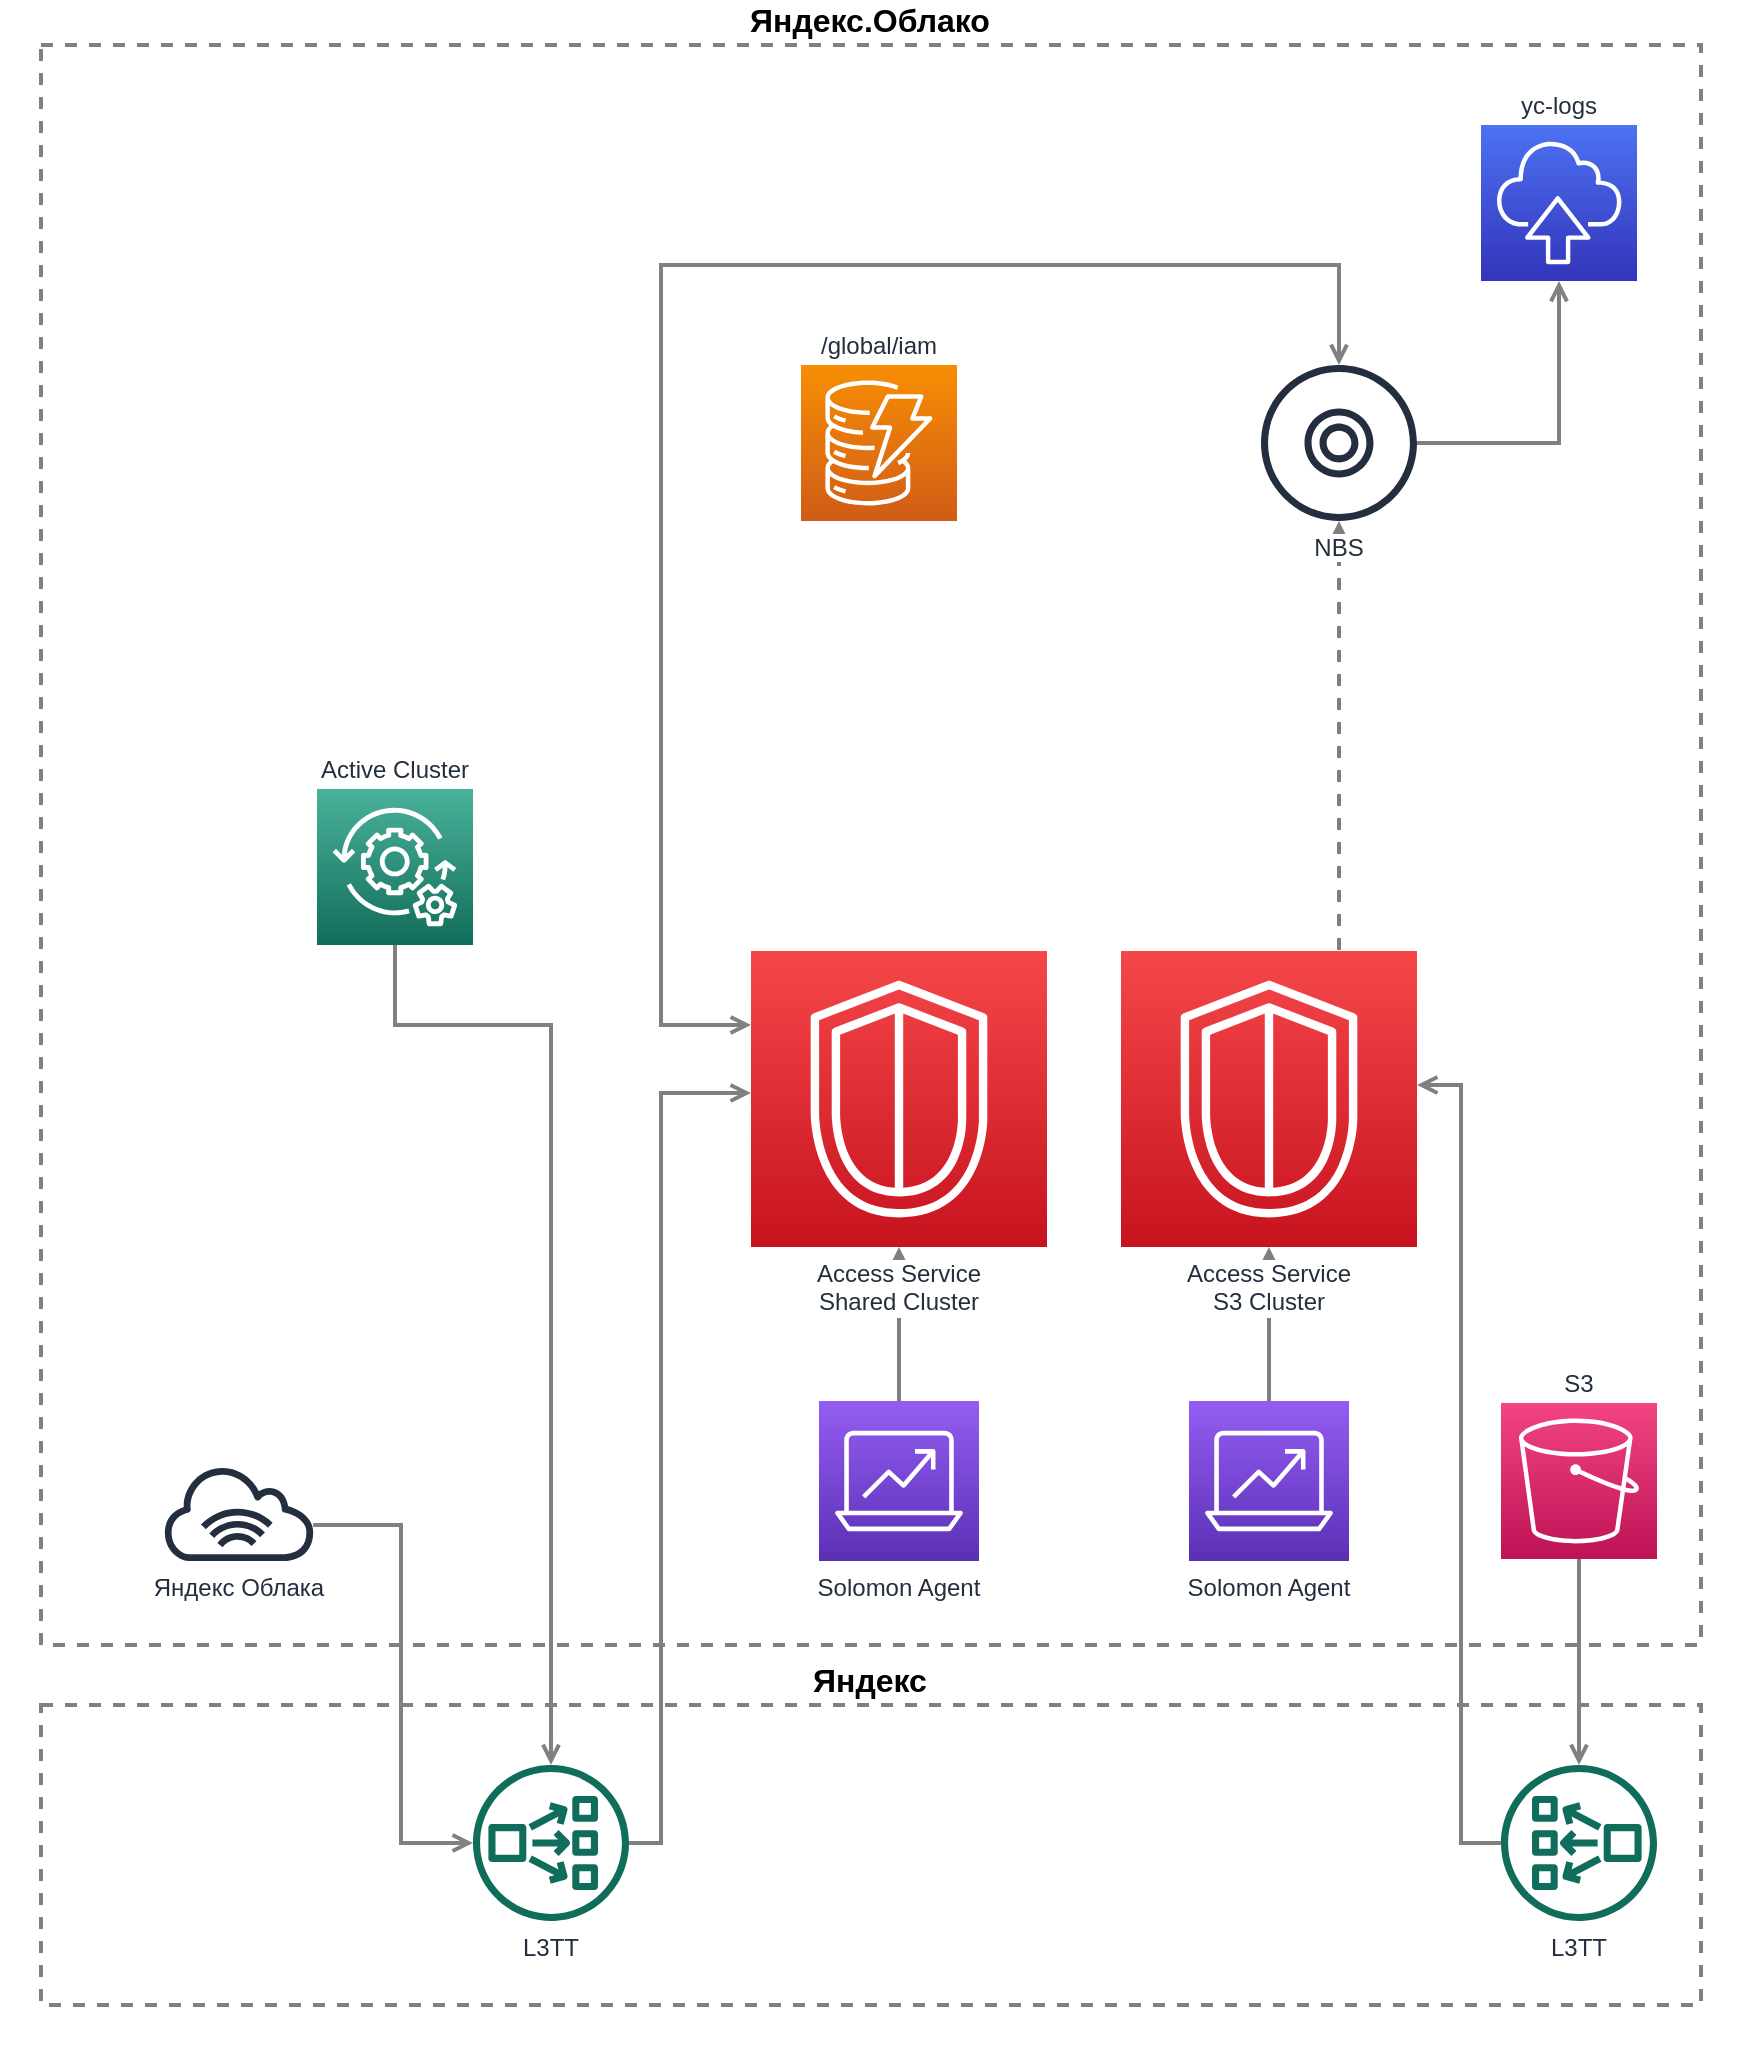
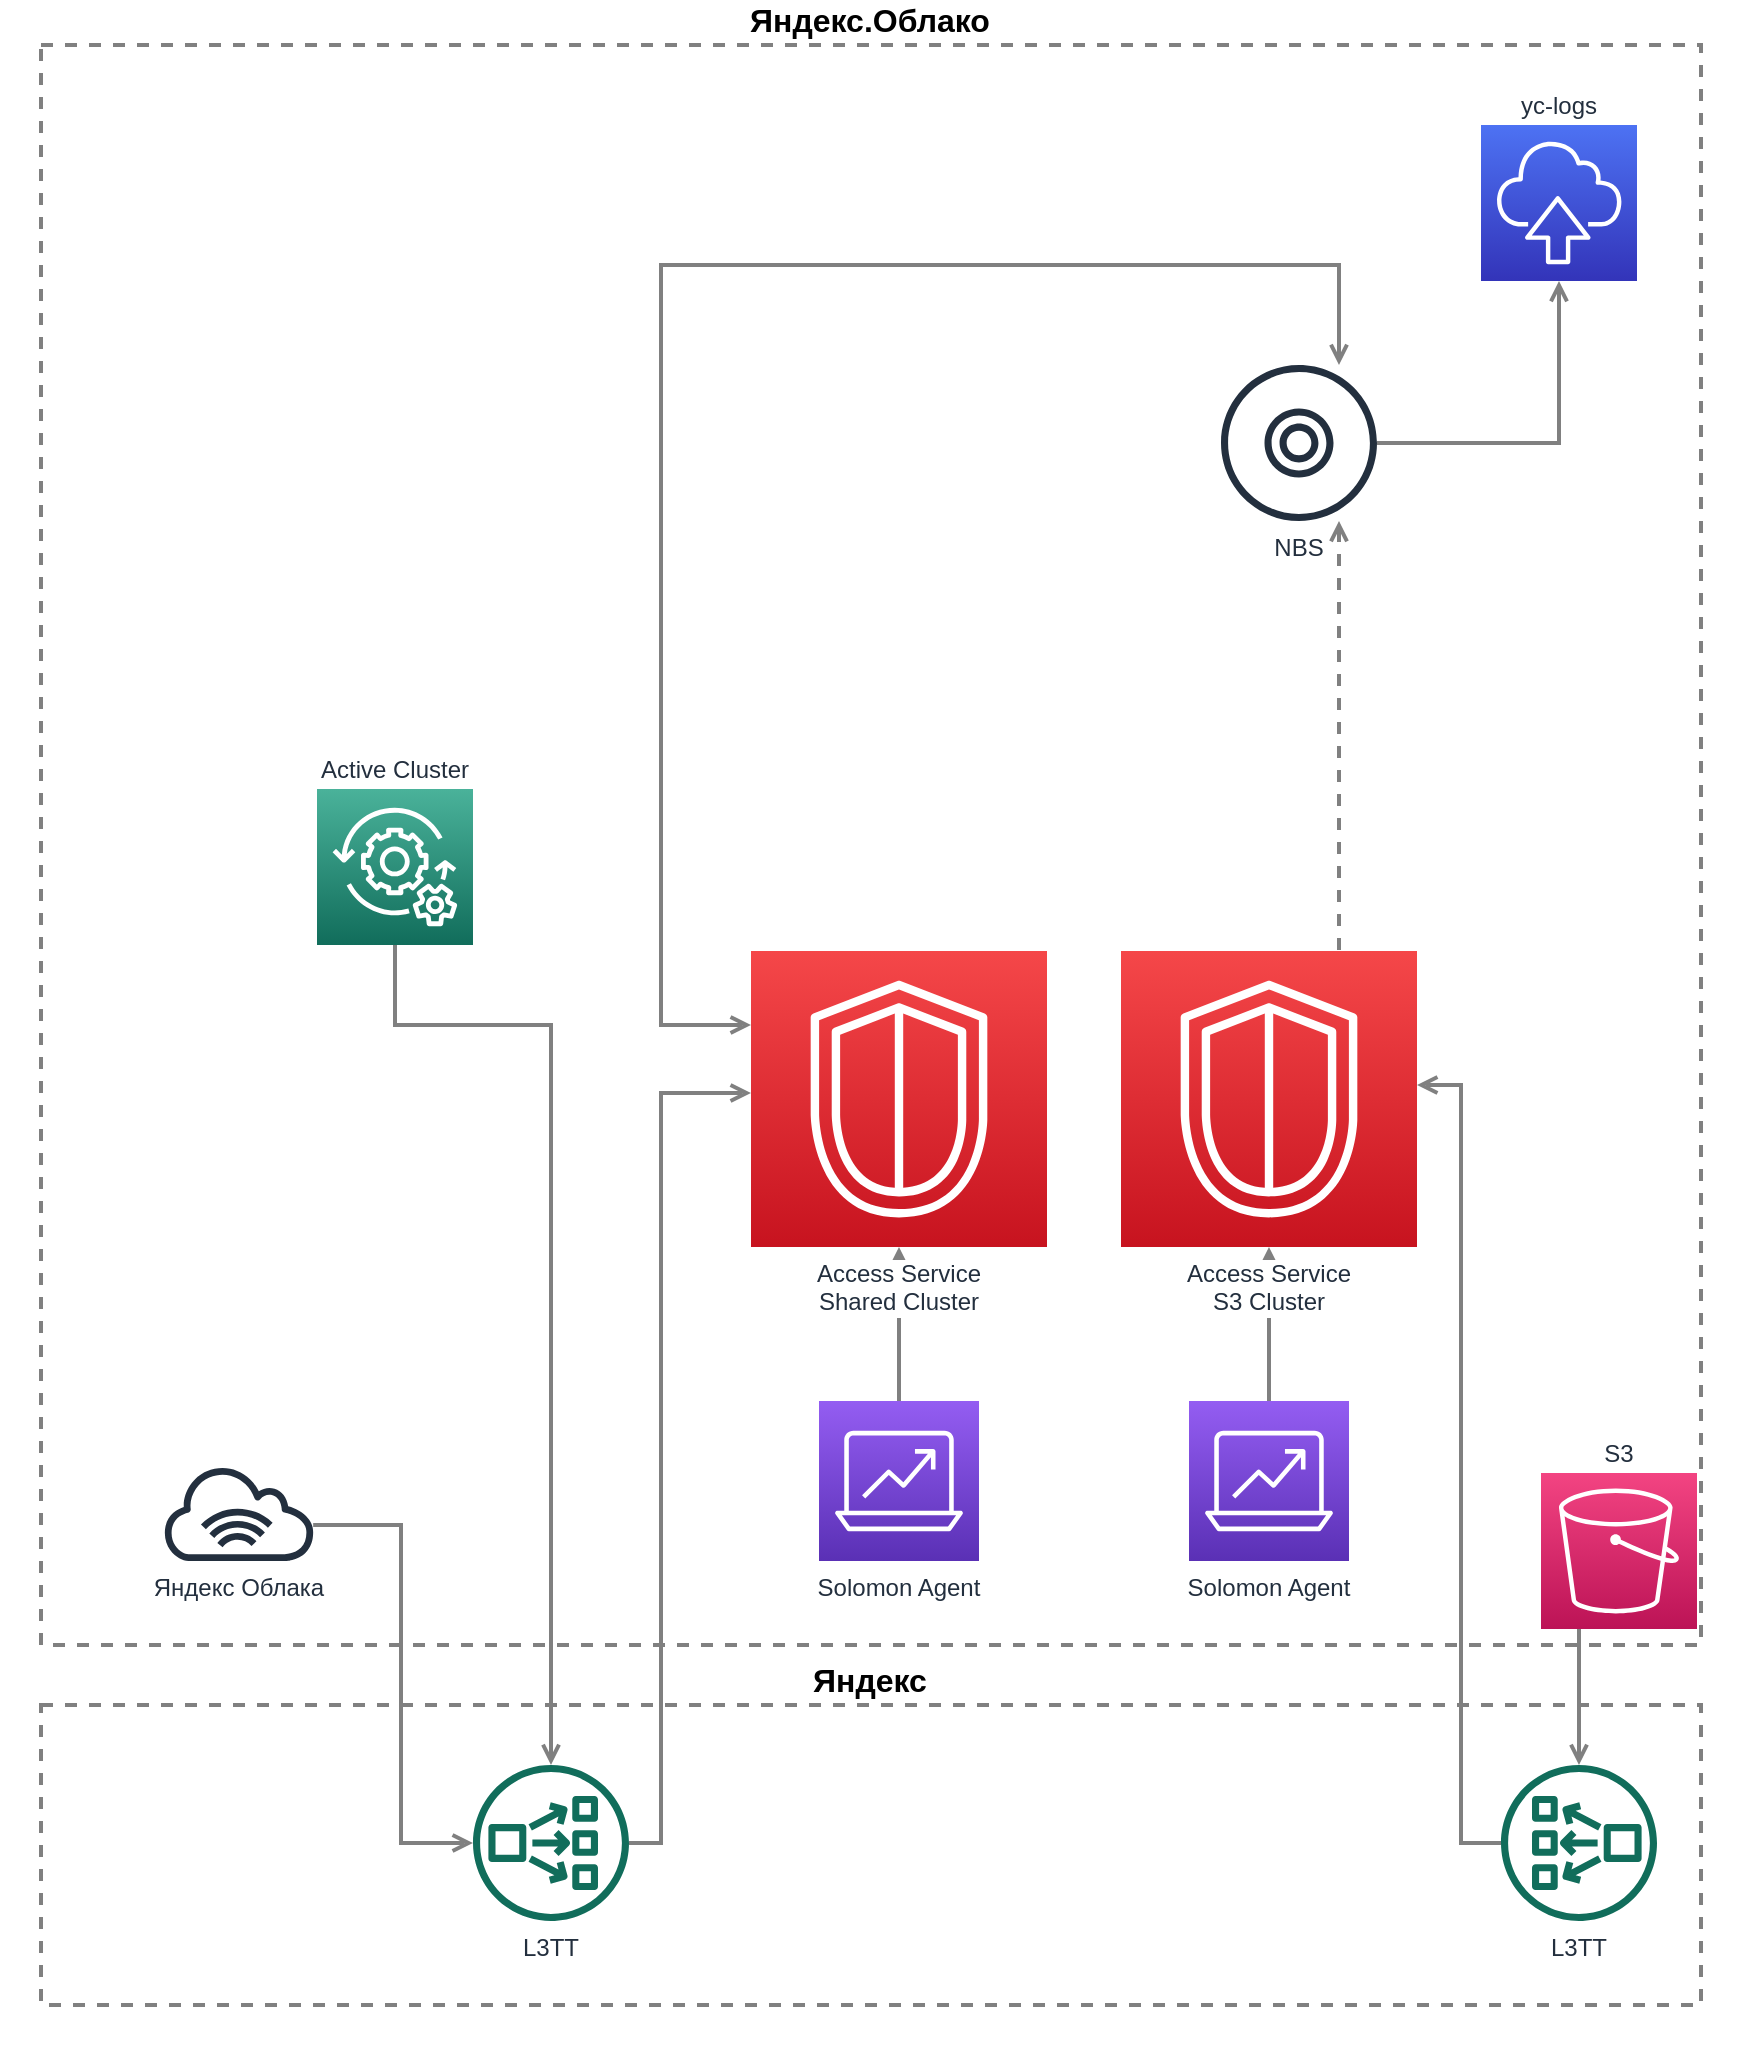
node "/global/iam": removed
node "NBS": moved (1339, 443) -> (1299, 443)
node "S3": moved (1579, 1481) -> (1619, 1551)
